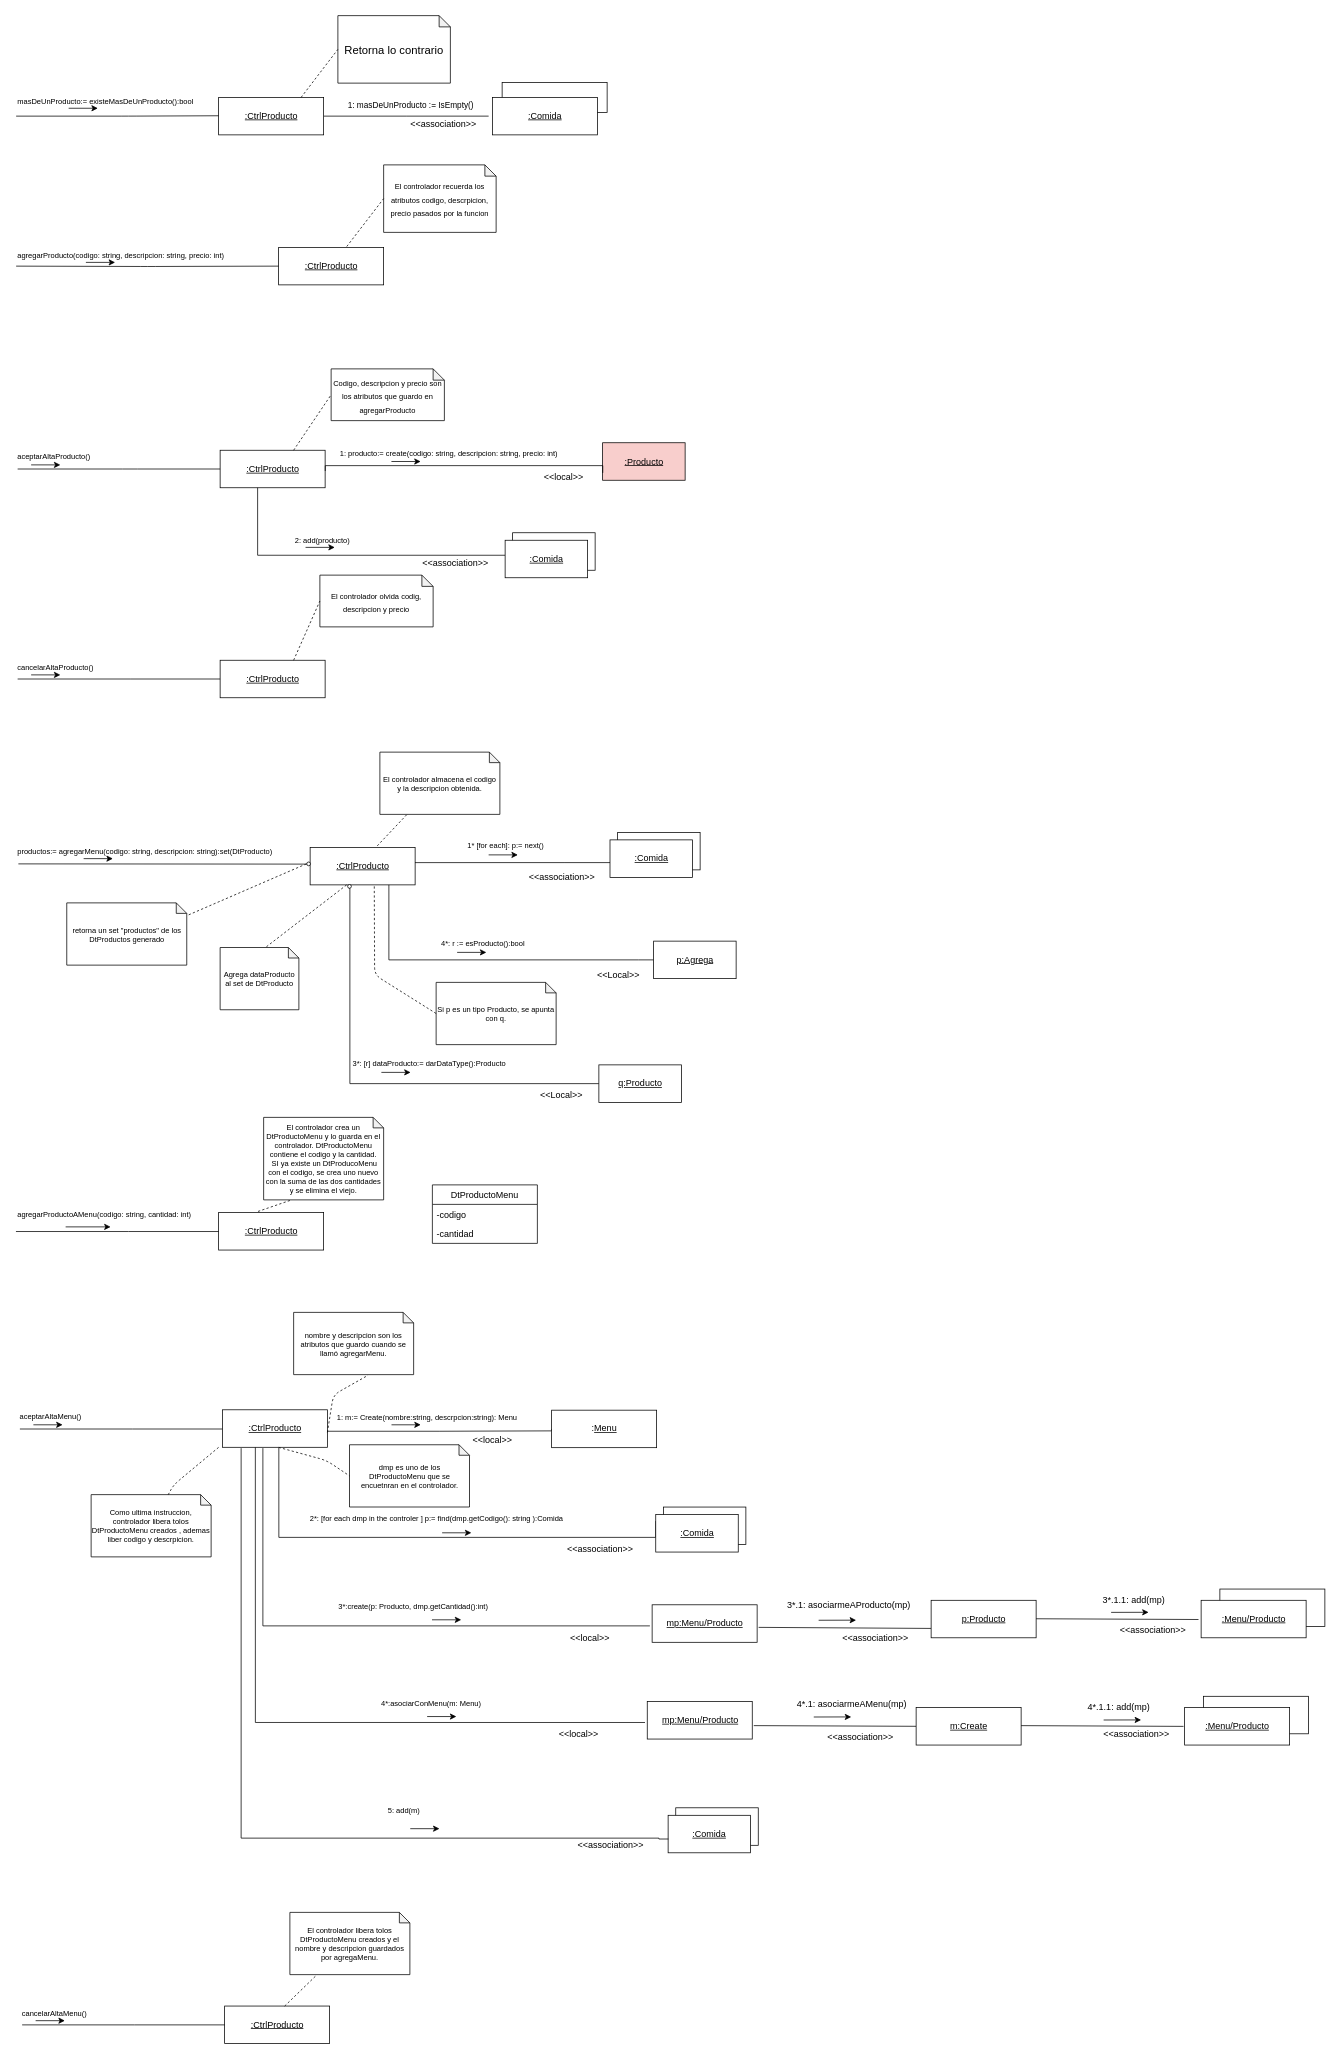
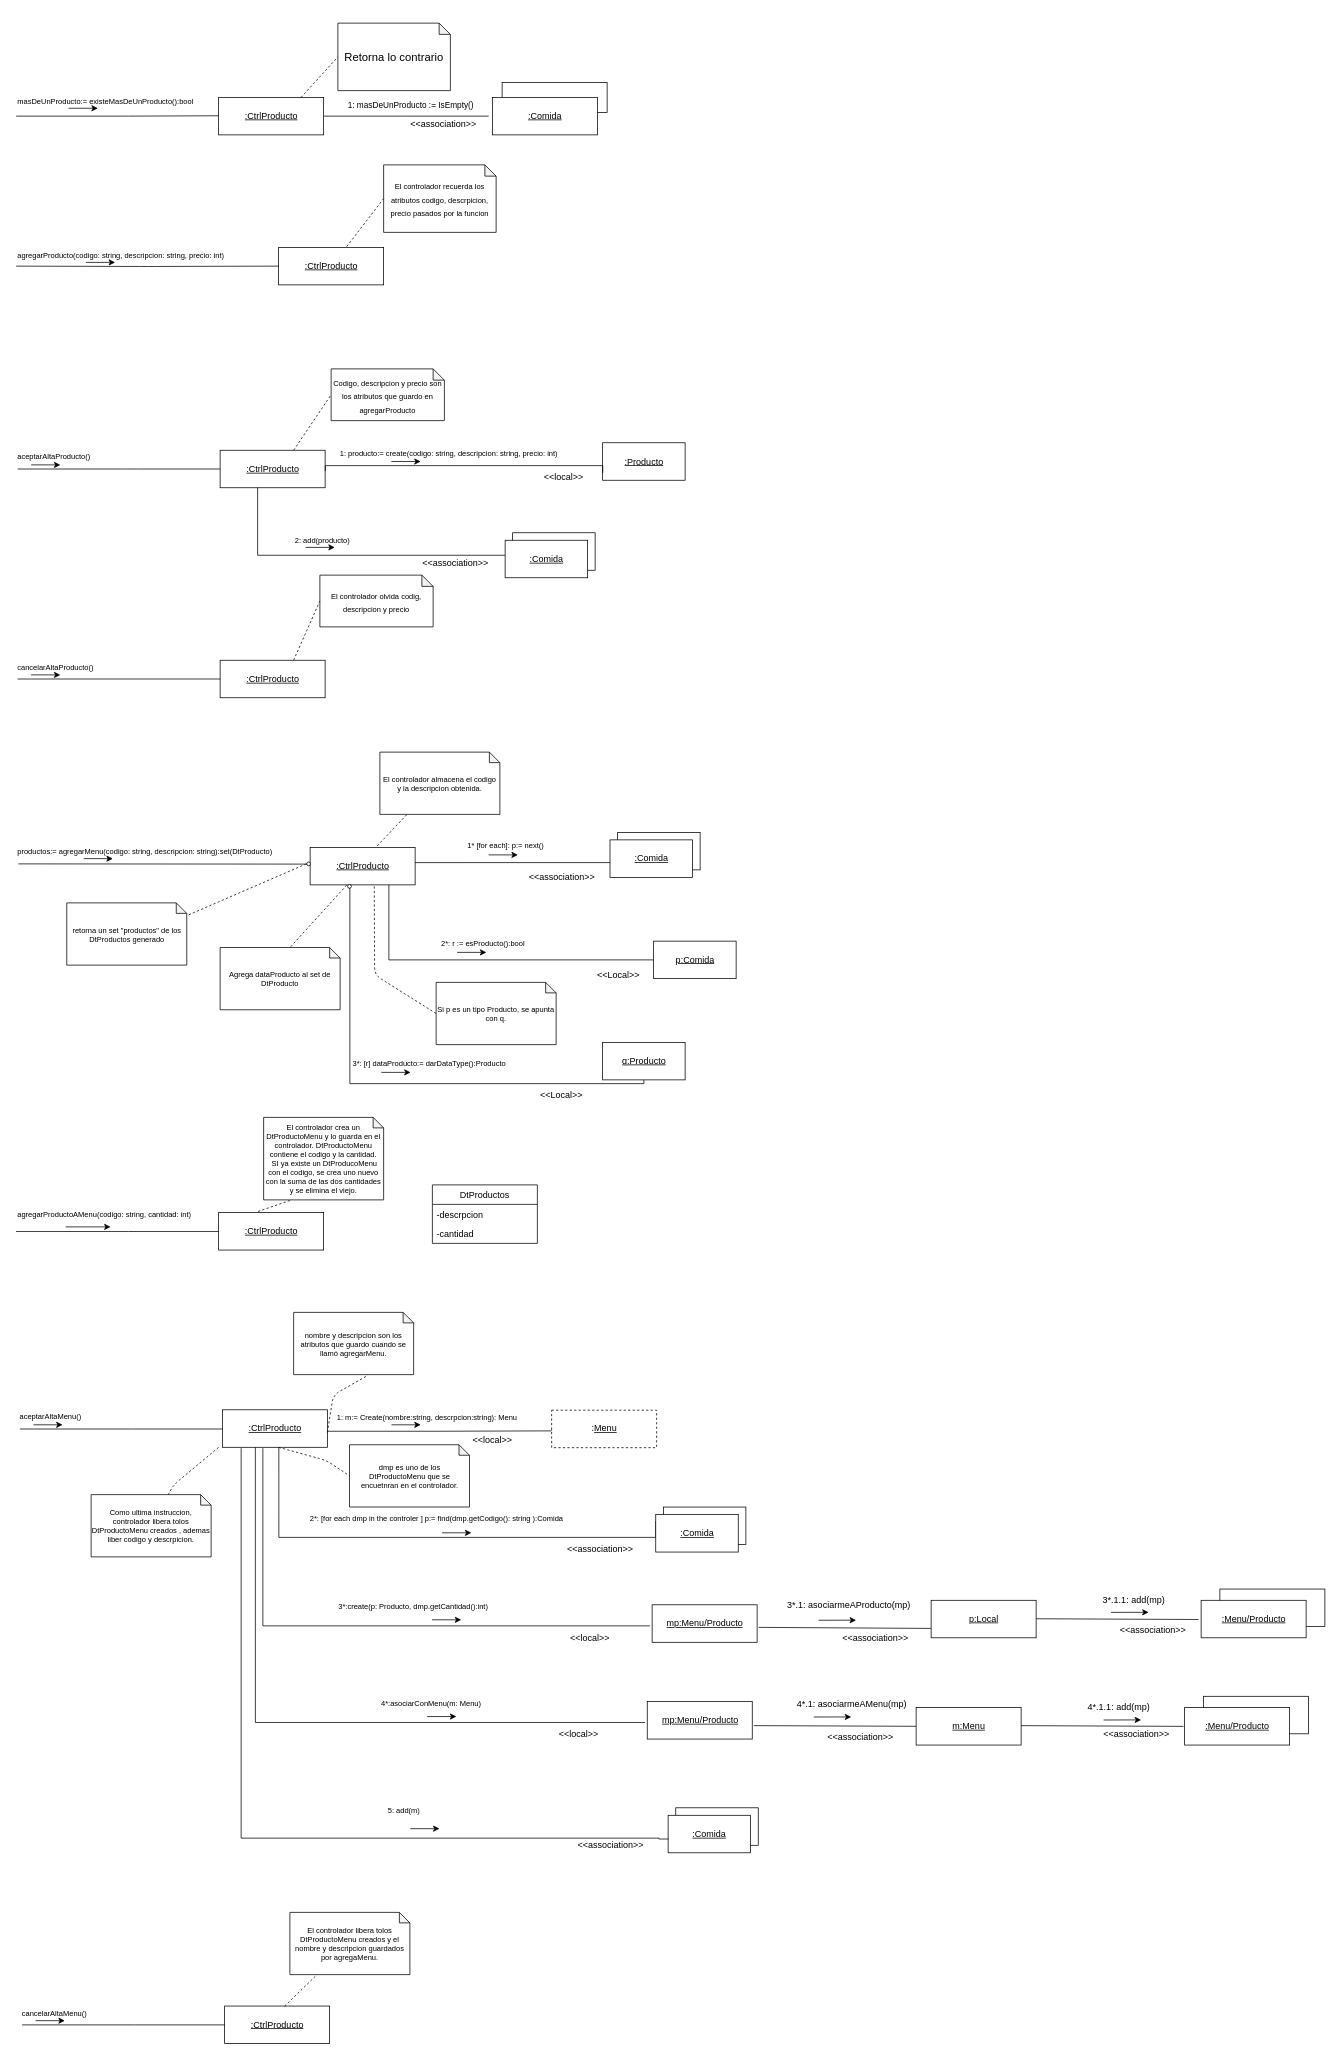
node "Retorna lo contrario": moved (394, 49) -> (394, 57)
node ":Producto": fillcolor #f8cecc -> #ffffff
node "4*: r := esProducto():bool": label "4*: r := esProducto():bool" -> "2*: r := esProducto():bool"
node "p:Agrega": label "p:Agrega" -> "p:Comida"
node "Agrega dataProducto al set de DtProducto": size 79x62 -> 120x62
node "q:Producto": moved (640, 1083) -> (644, 1061)
node "DtProductoMenu": label "DtProductoMenu" -> "DtProductos"
node "-codigo": label "-codigo" -> "-descrpcion"
node ":Menu": style solid -> dashed
node "p:Producto": label "p:Producto" -> "p:Local"
node "m:Create": label "m:Create" -> "m:Menu"
